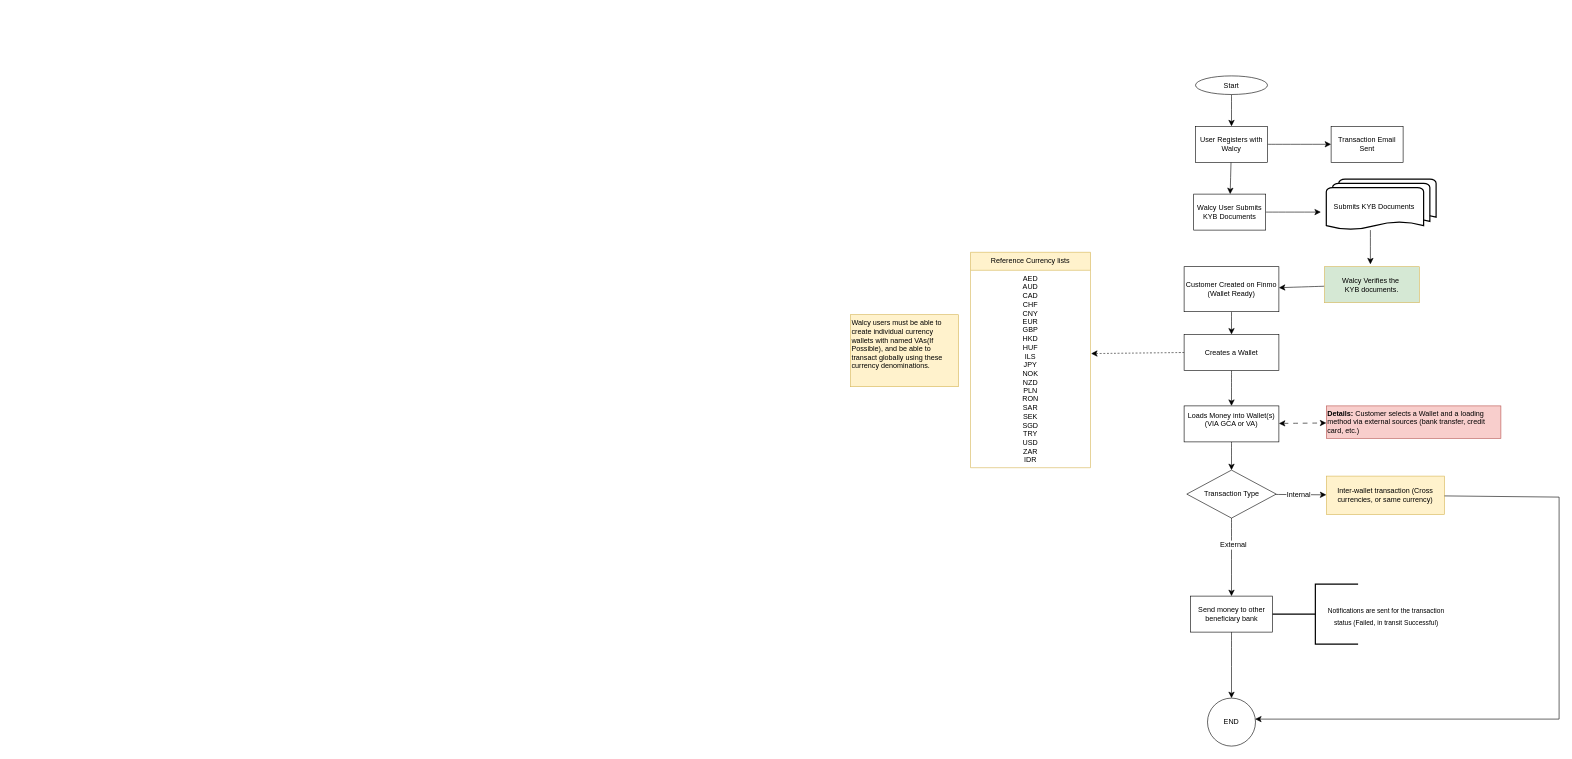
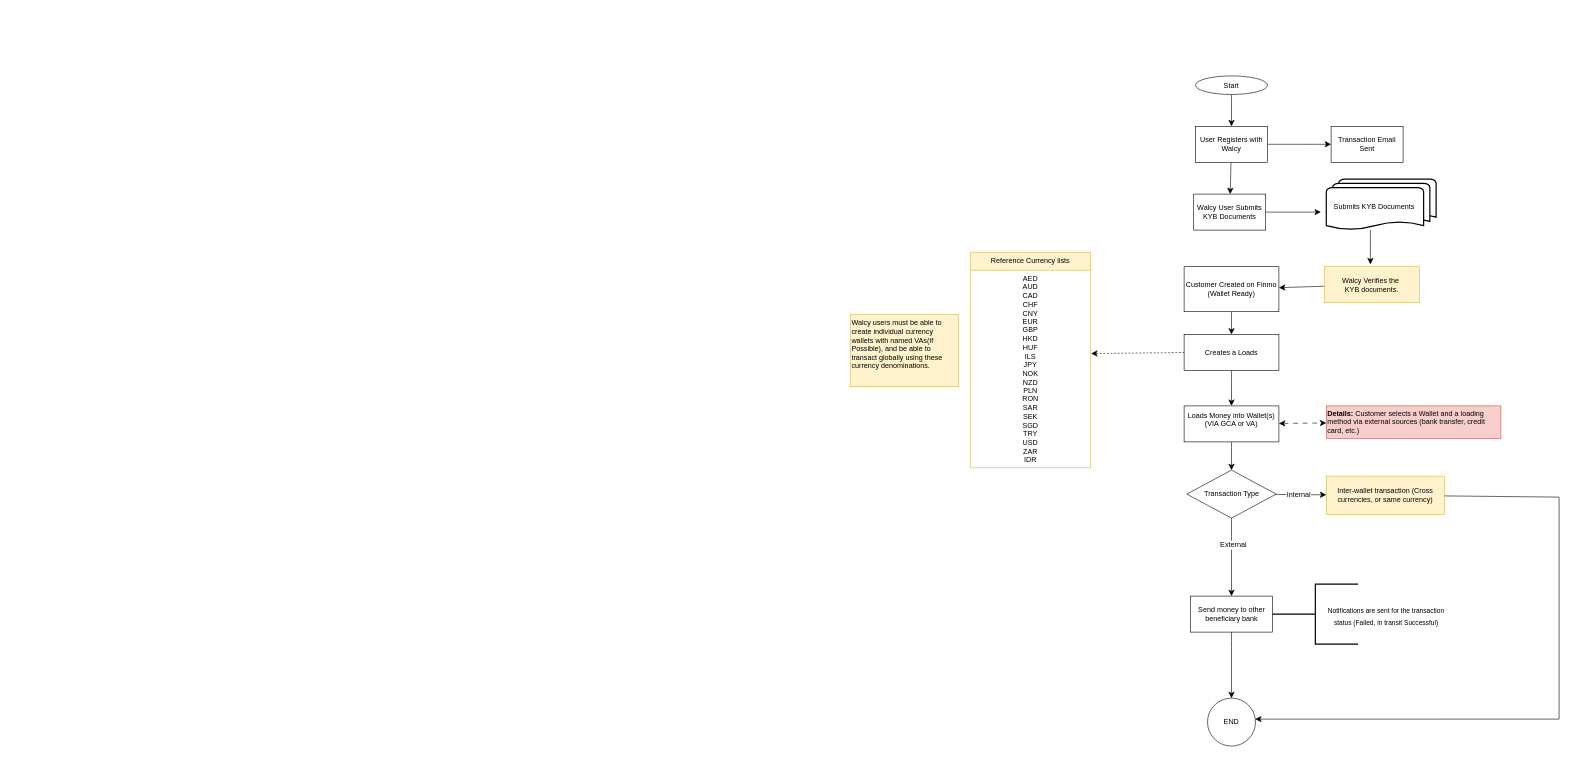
node "Walcy Verifies the KYB documents.": fillcolor #d5e8d4 -> #fff2cc
node "Creates a Wallet": label "Creates a Wallet" -> "Creates a Loads"
